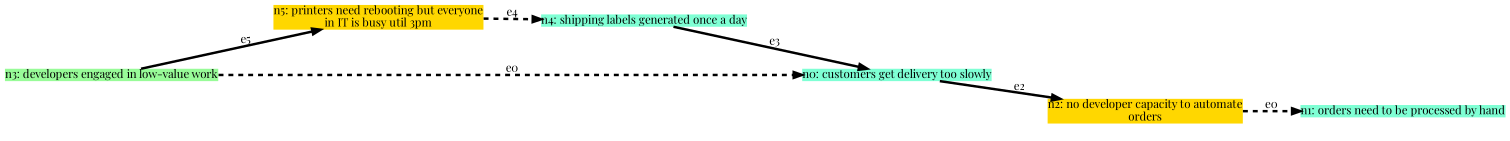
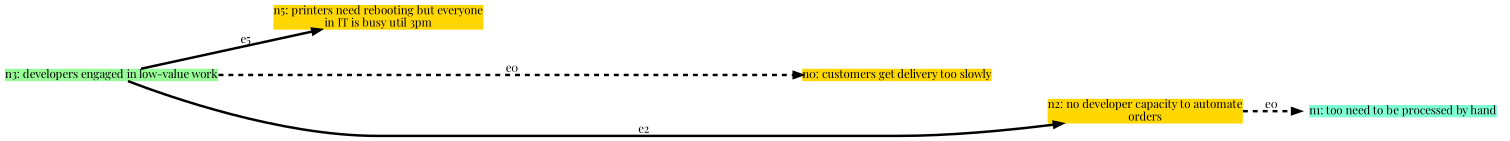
node "n4: shipping labels generated once a day": removed
node "n0: customers get delivery too slowly": fillcolor aquamarine -> gold
edge "n0: customers get delivery too slowly" -> "n2: no developer capacity to automate orders": now "n3: developers engaged in low-value work" -> "n2: no developer capacity to automate orders"
node "n1: orders need to be processed by hand": label "n1: orders need to be processed by hand" -> "n1: too need to be processed by hand"
